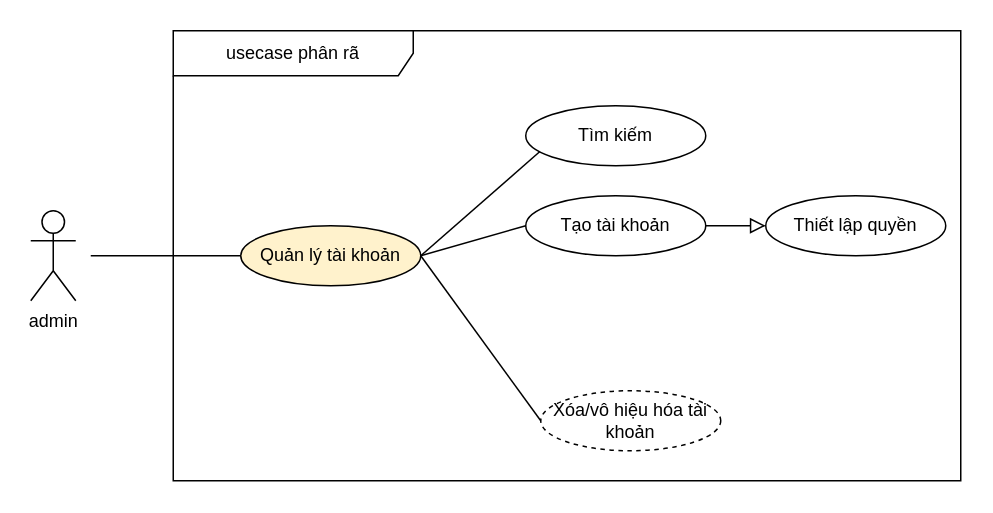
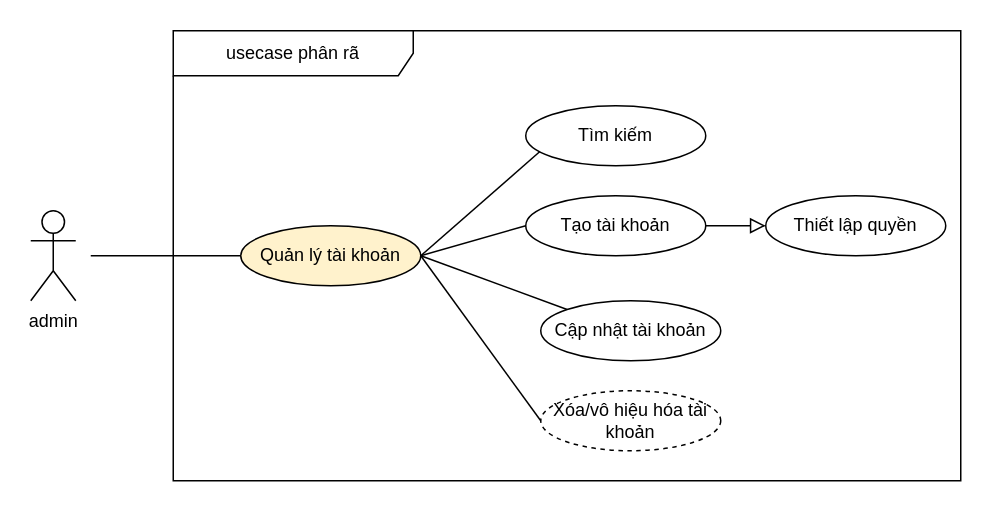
edge "Quản lý tài khoản" -- "Cập nhật tài khoản": added
node "Cập nhật tài khoản": added
